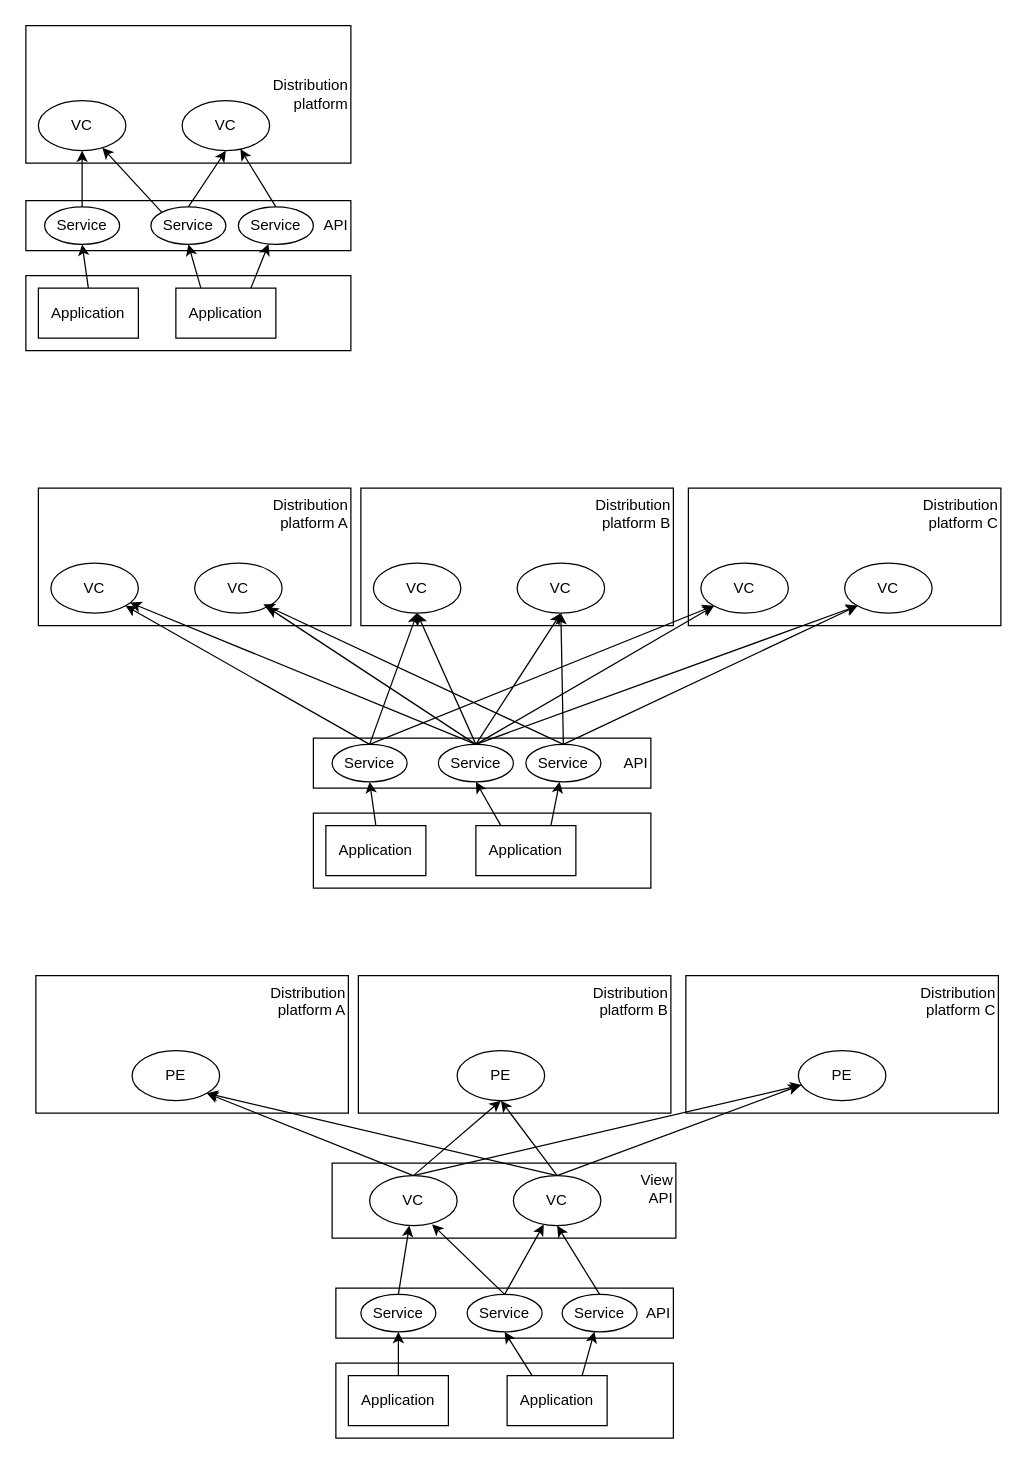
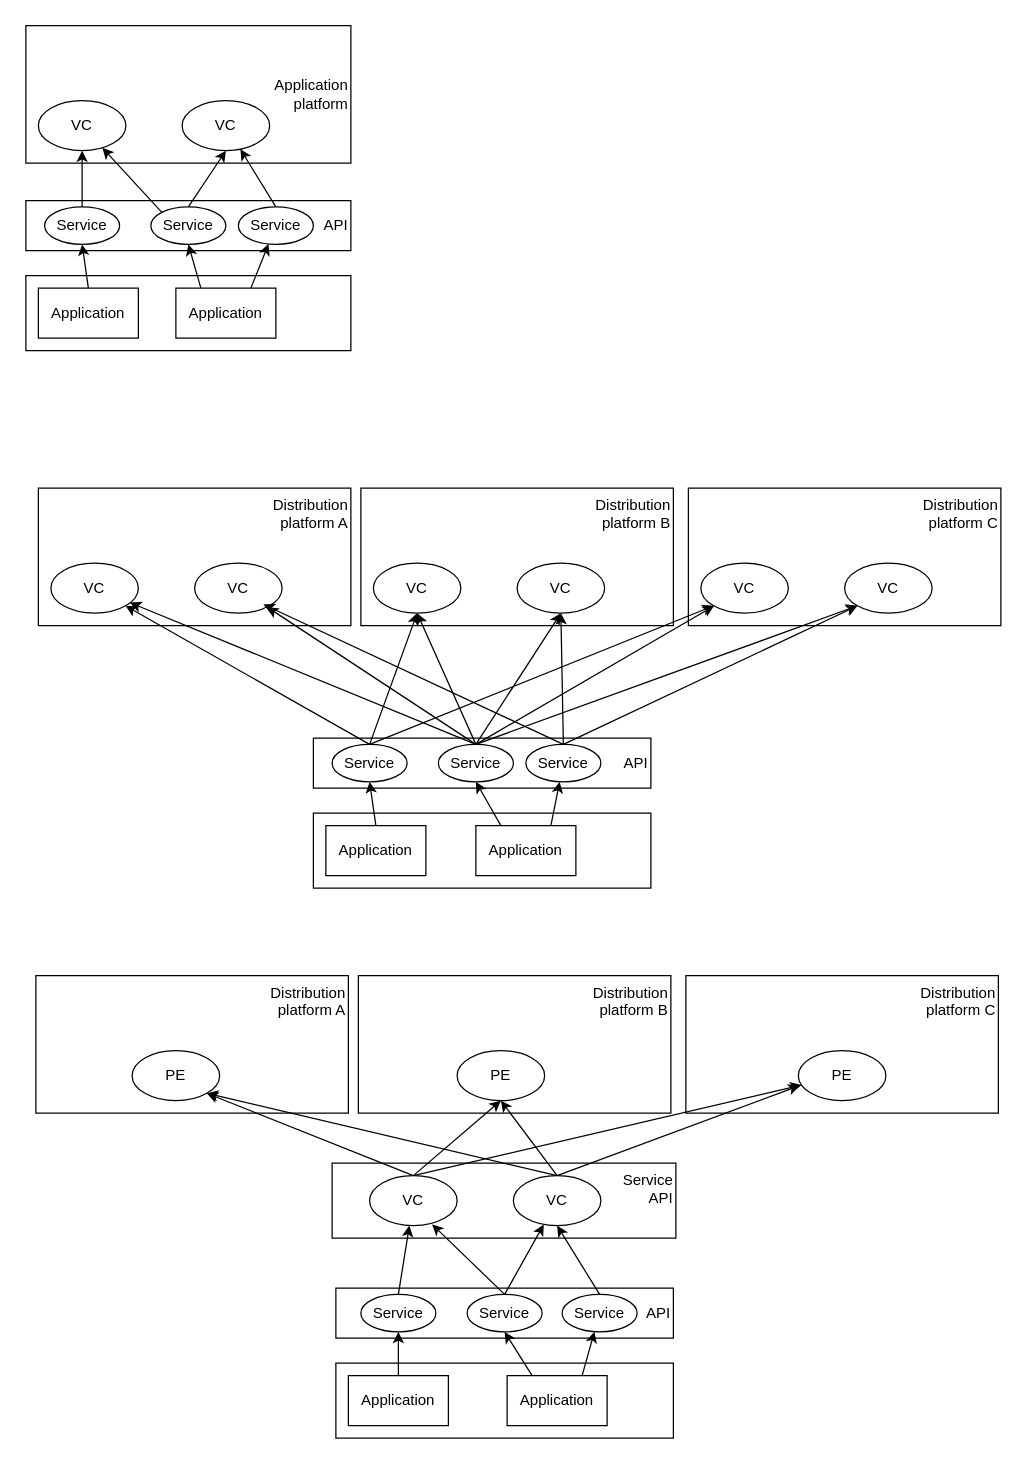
node "Distribution platform": label "Distribution platform" -> "Application platform"
node "View API": label "View API" -> "Service API"
